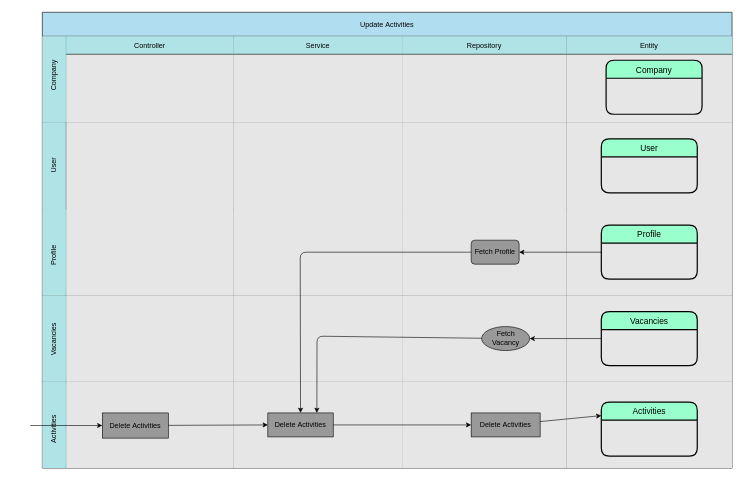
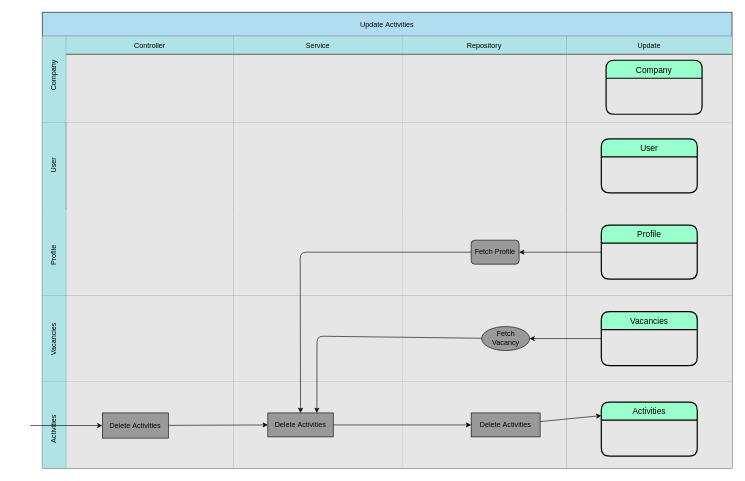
node "Entity": label "Entity" -> "Update"
